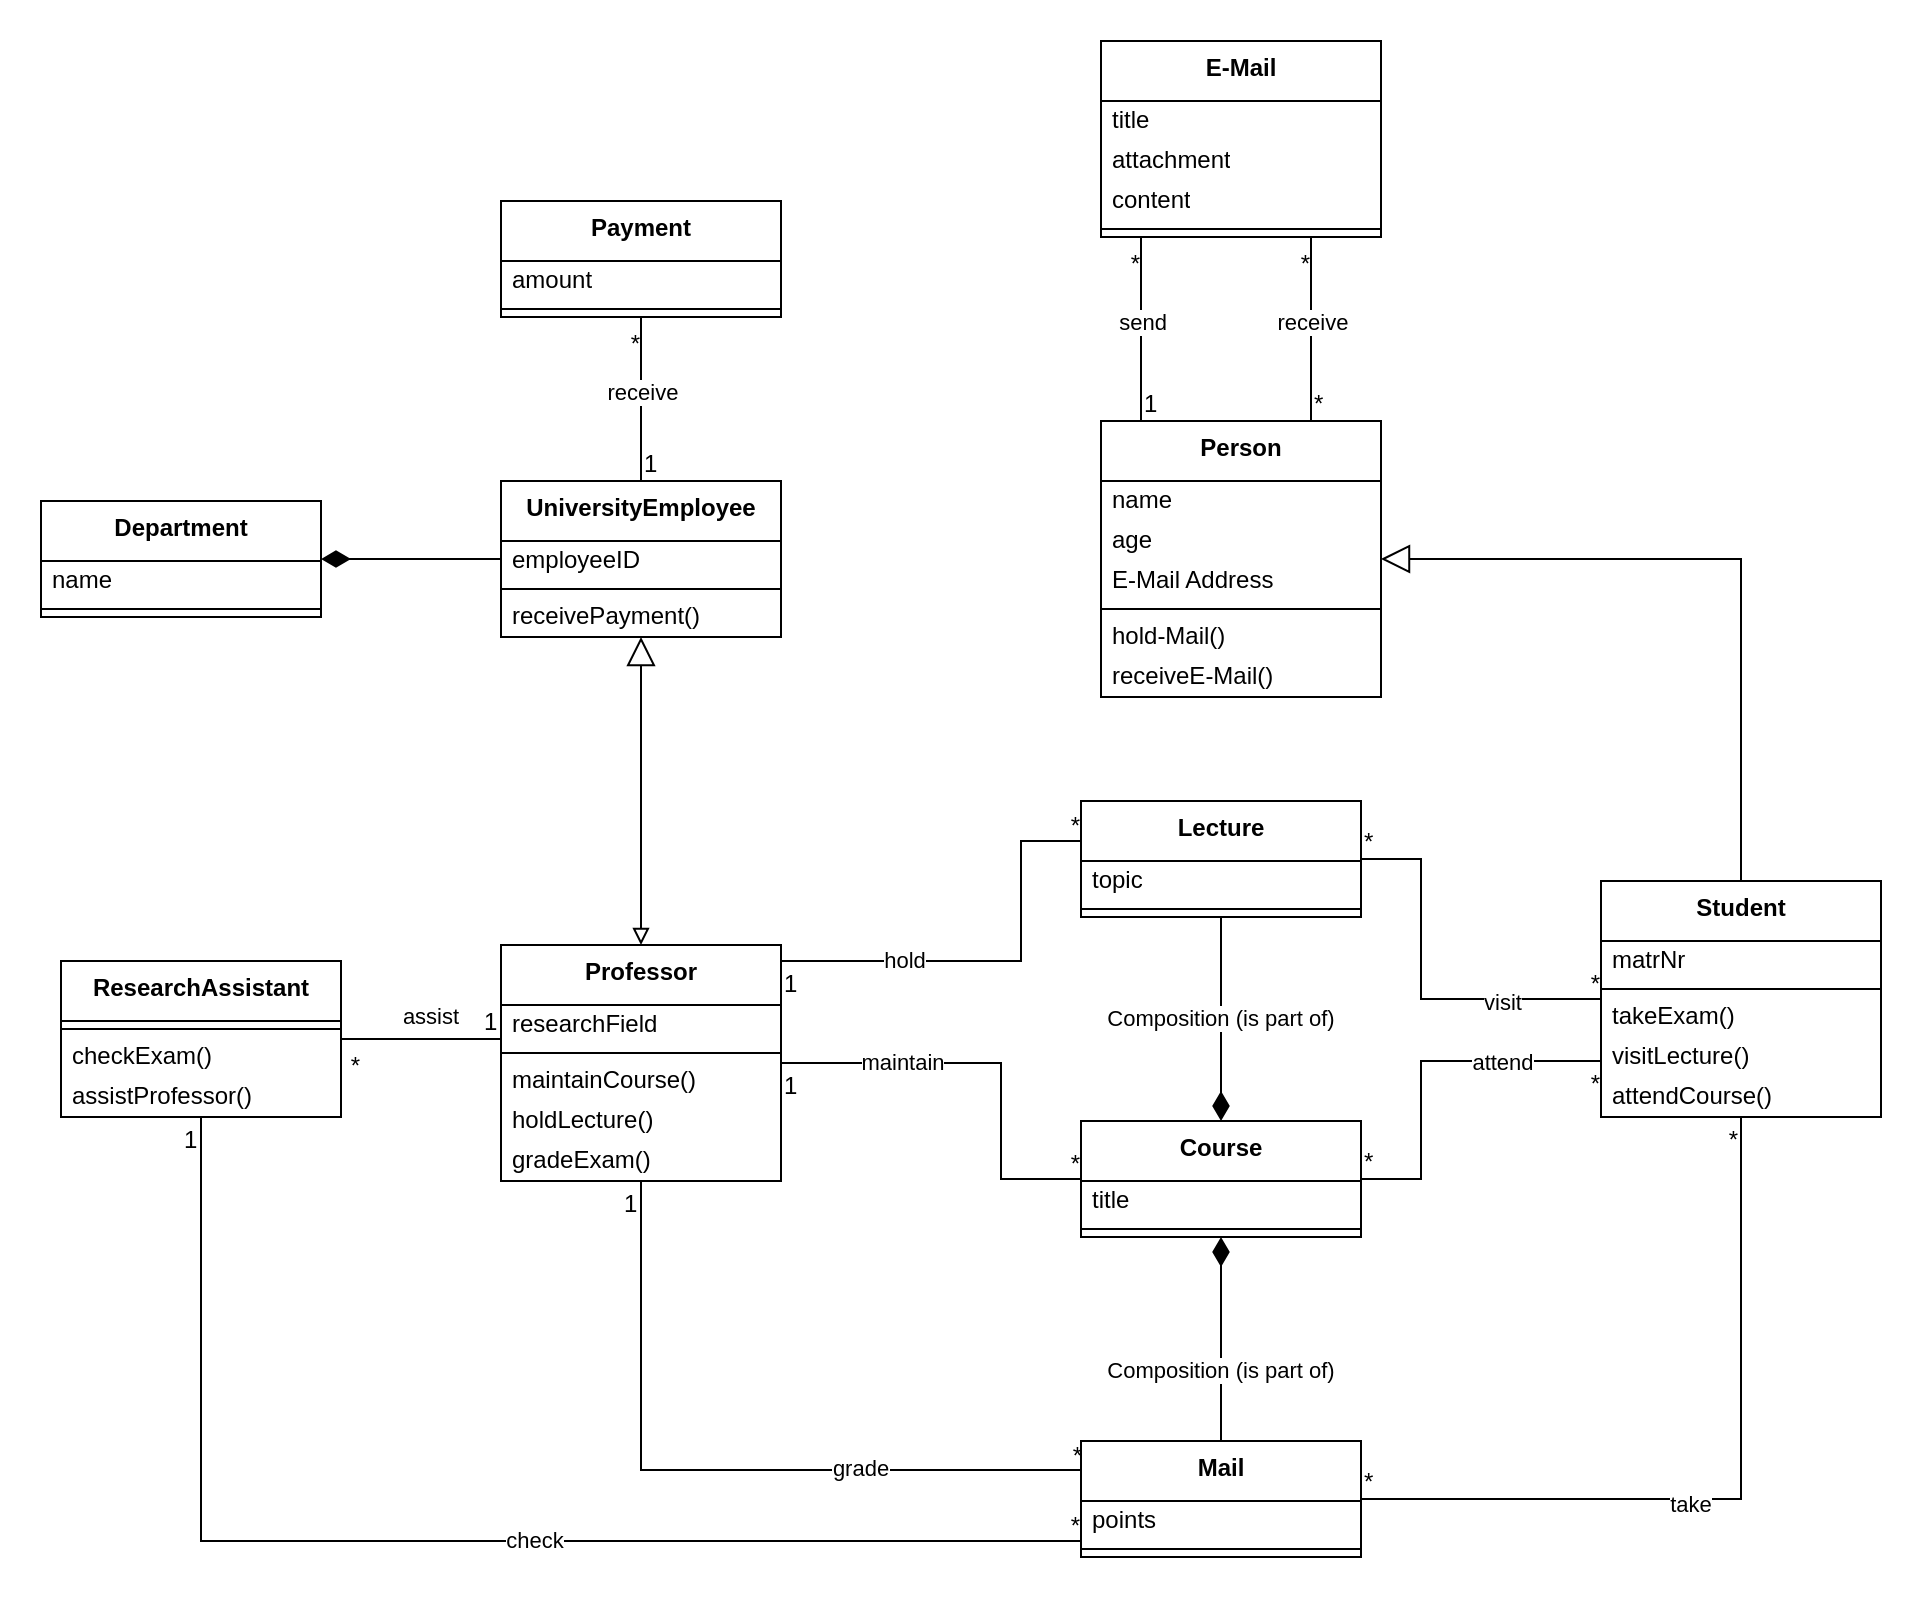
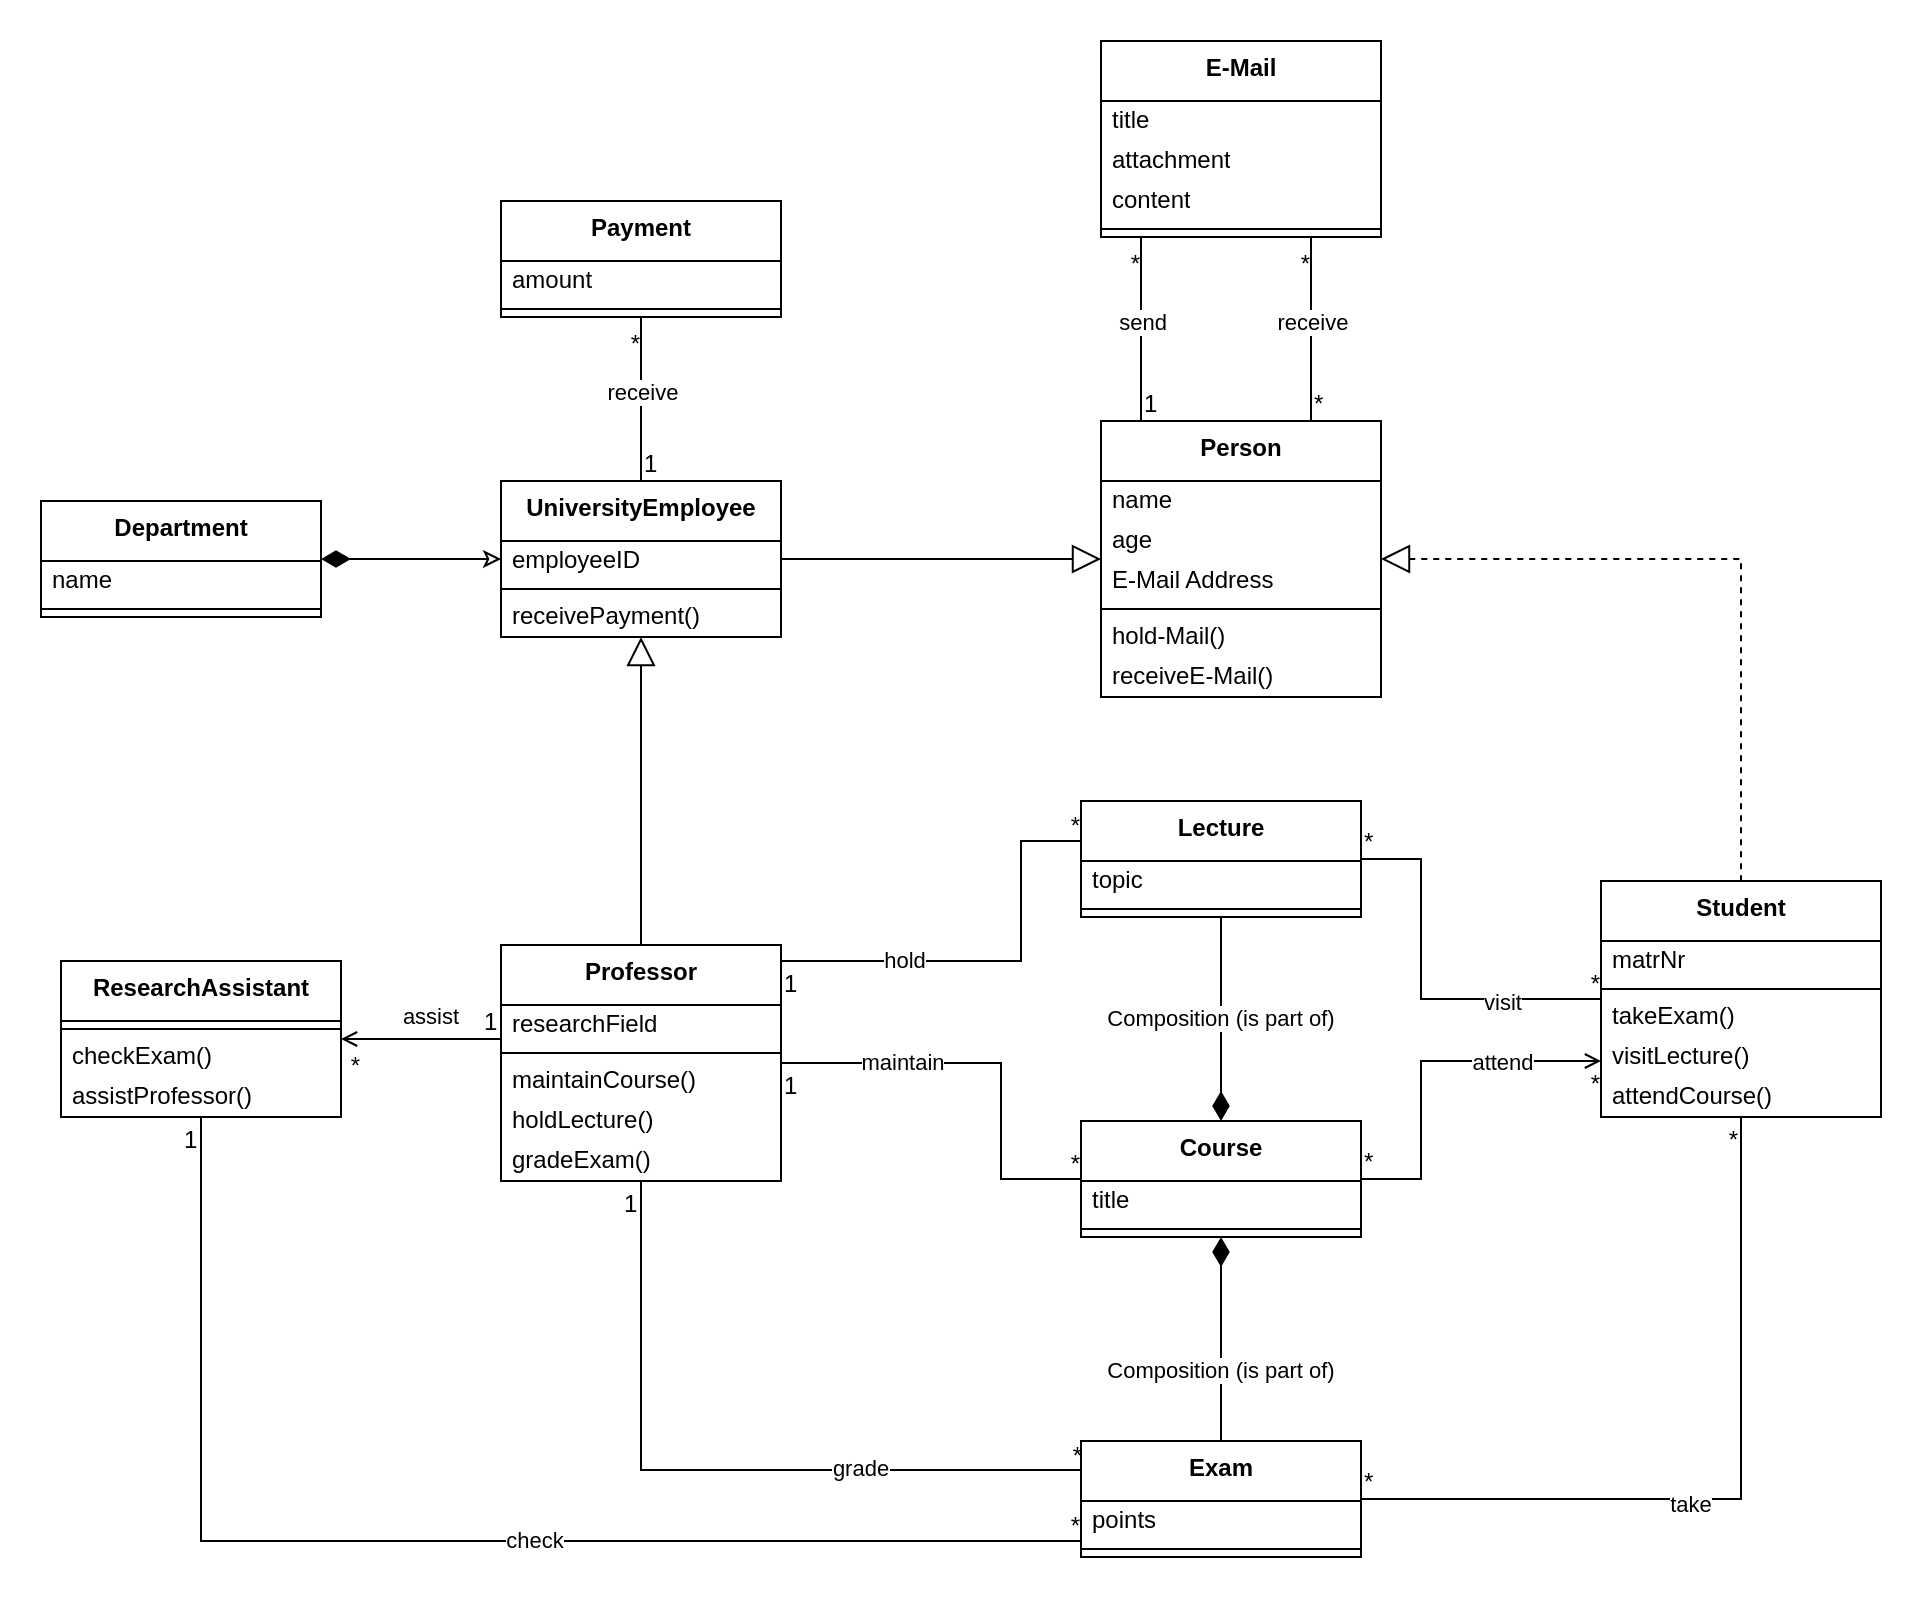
edge "UniversityEmployee" -> "Department": arrowhead none -> classic
edge "UniversityEmployee" -> "Person": added
edge "Student" -> "Person": style solid -> dashed
edge "UniversityEmployee" -- "Professor": arrowhead block -> none
edge "ResearchAssistant" -- "Professor": arrowhead none -> open
edge "Student" -- "Course": arrowhead none -> open
node "Mail": label "Mail" -> "Exam"
